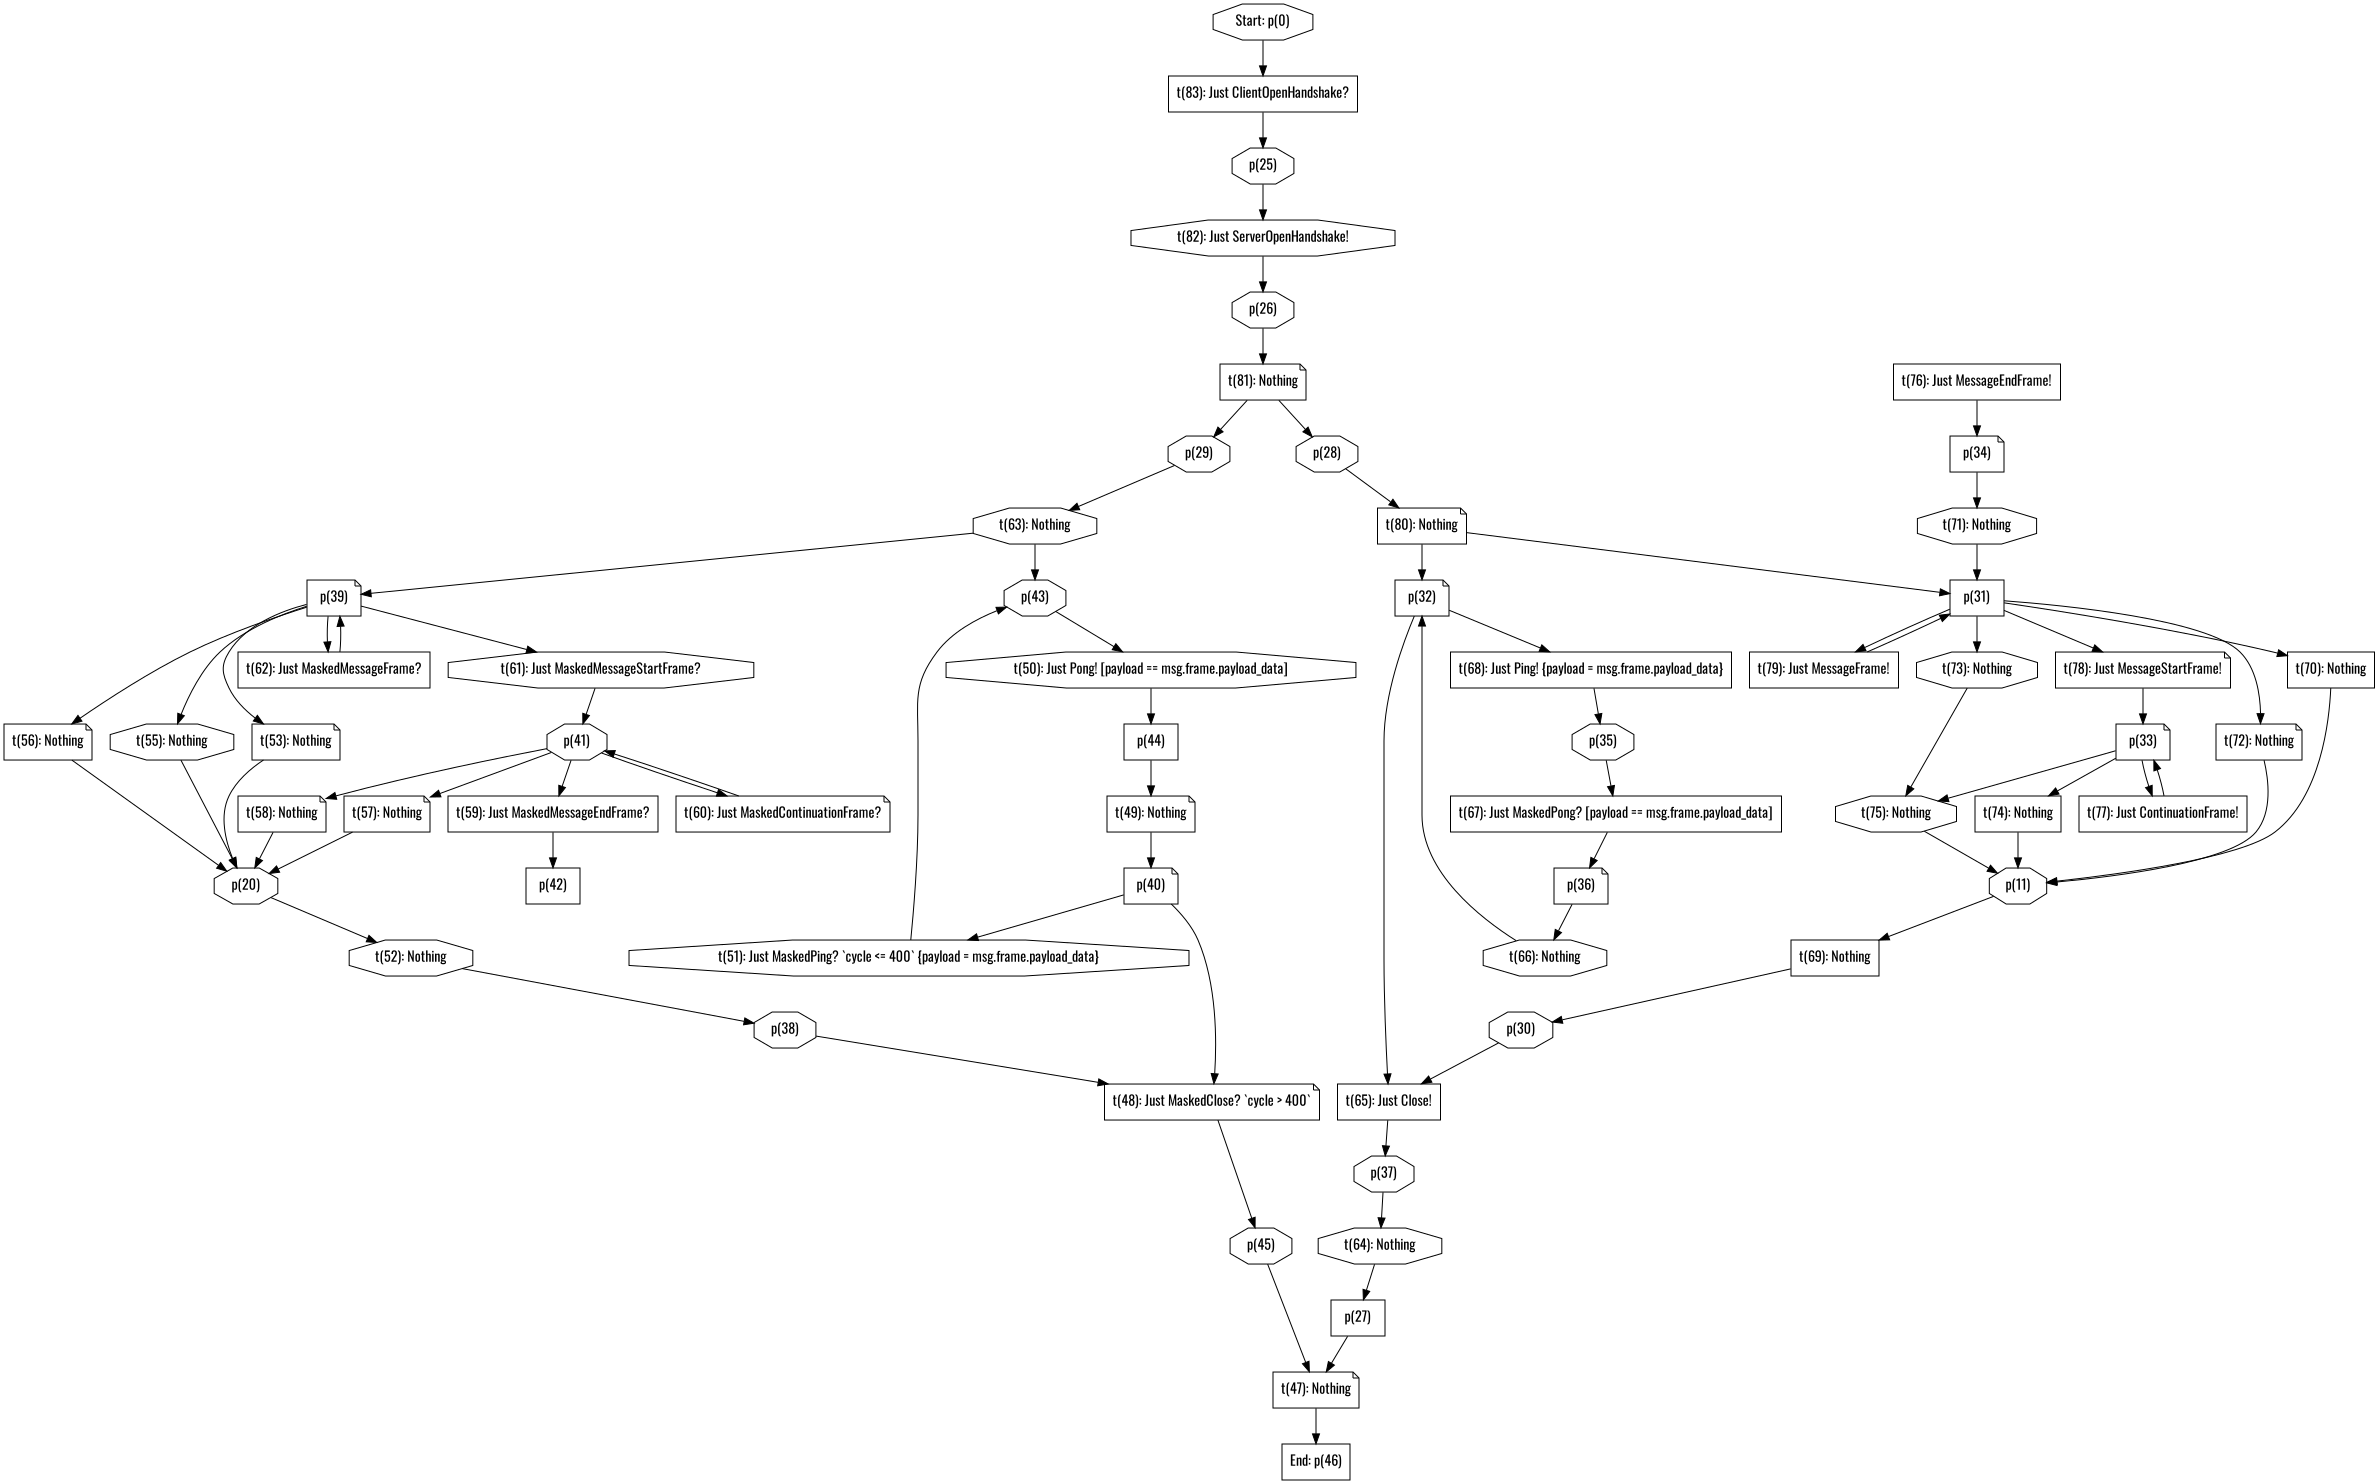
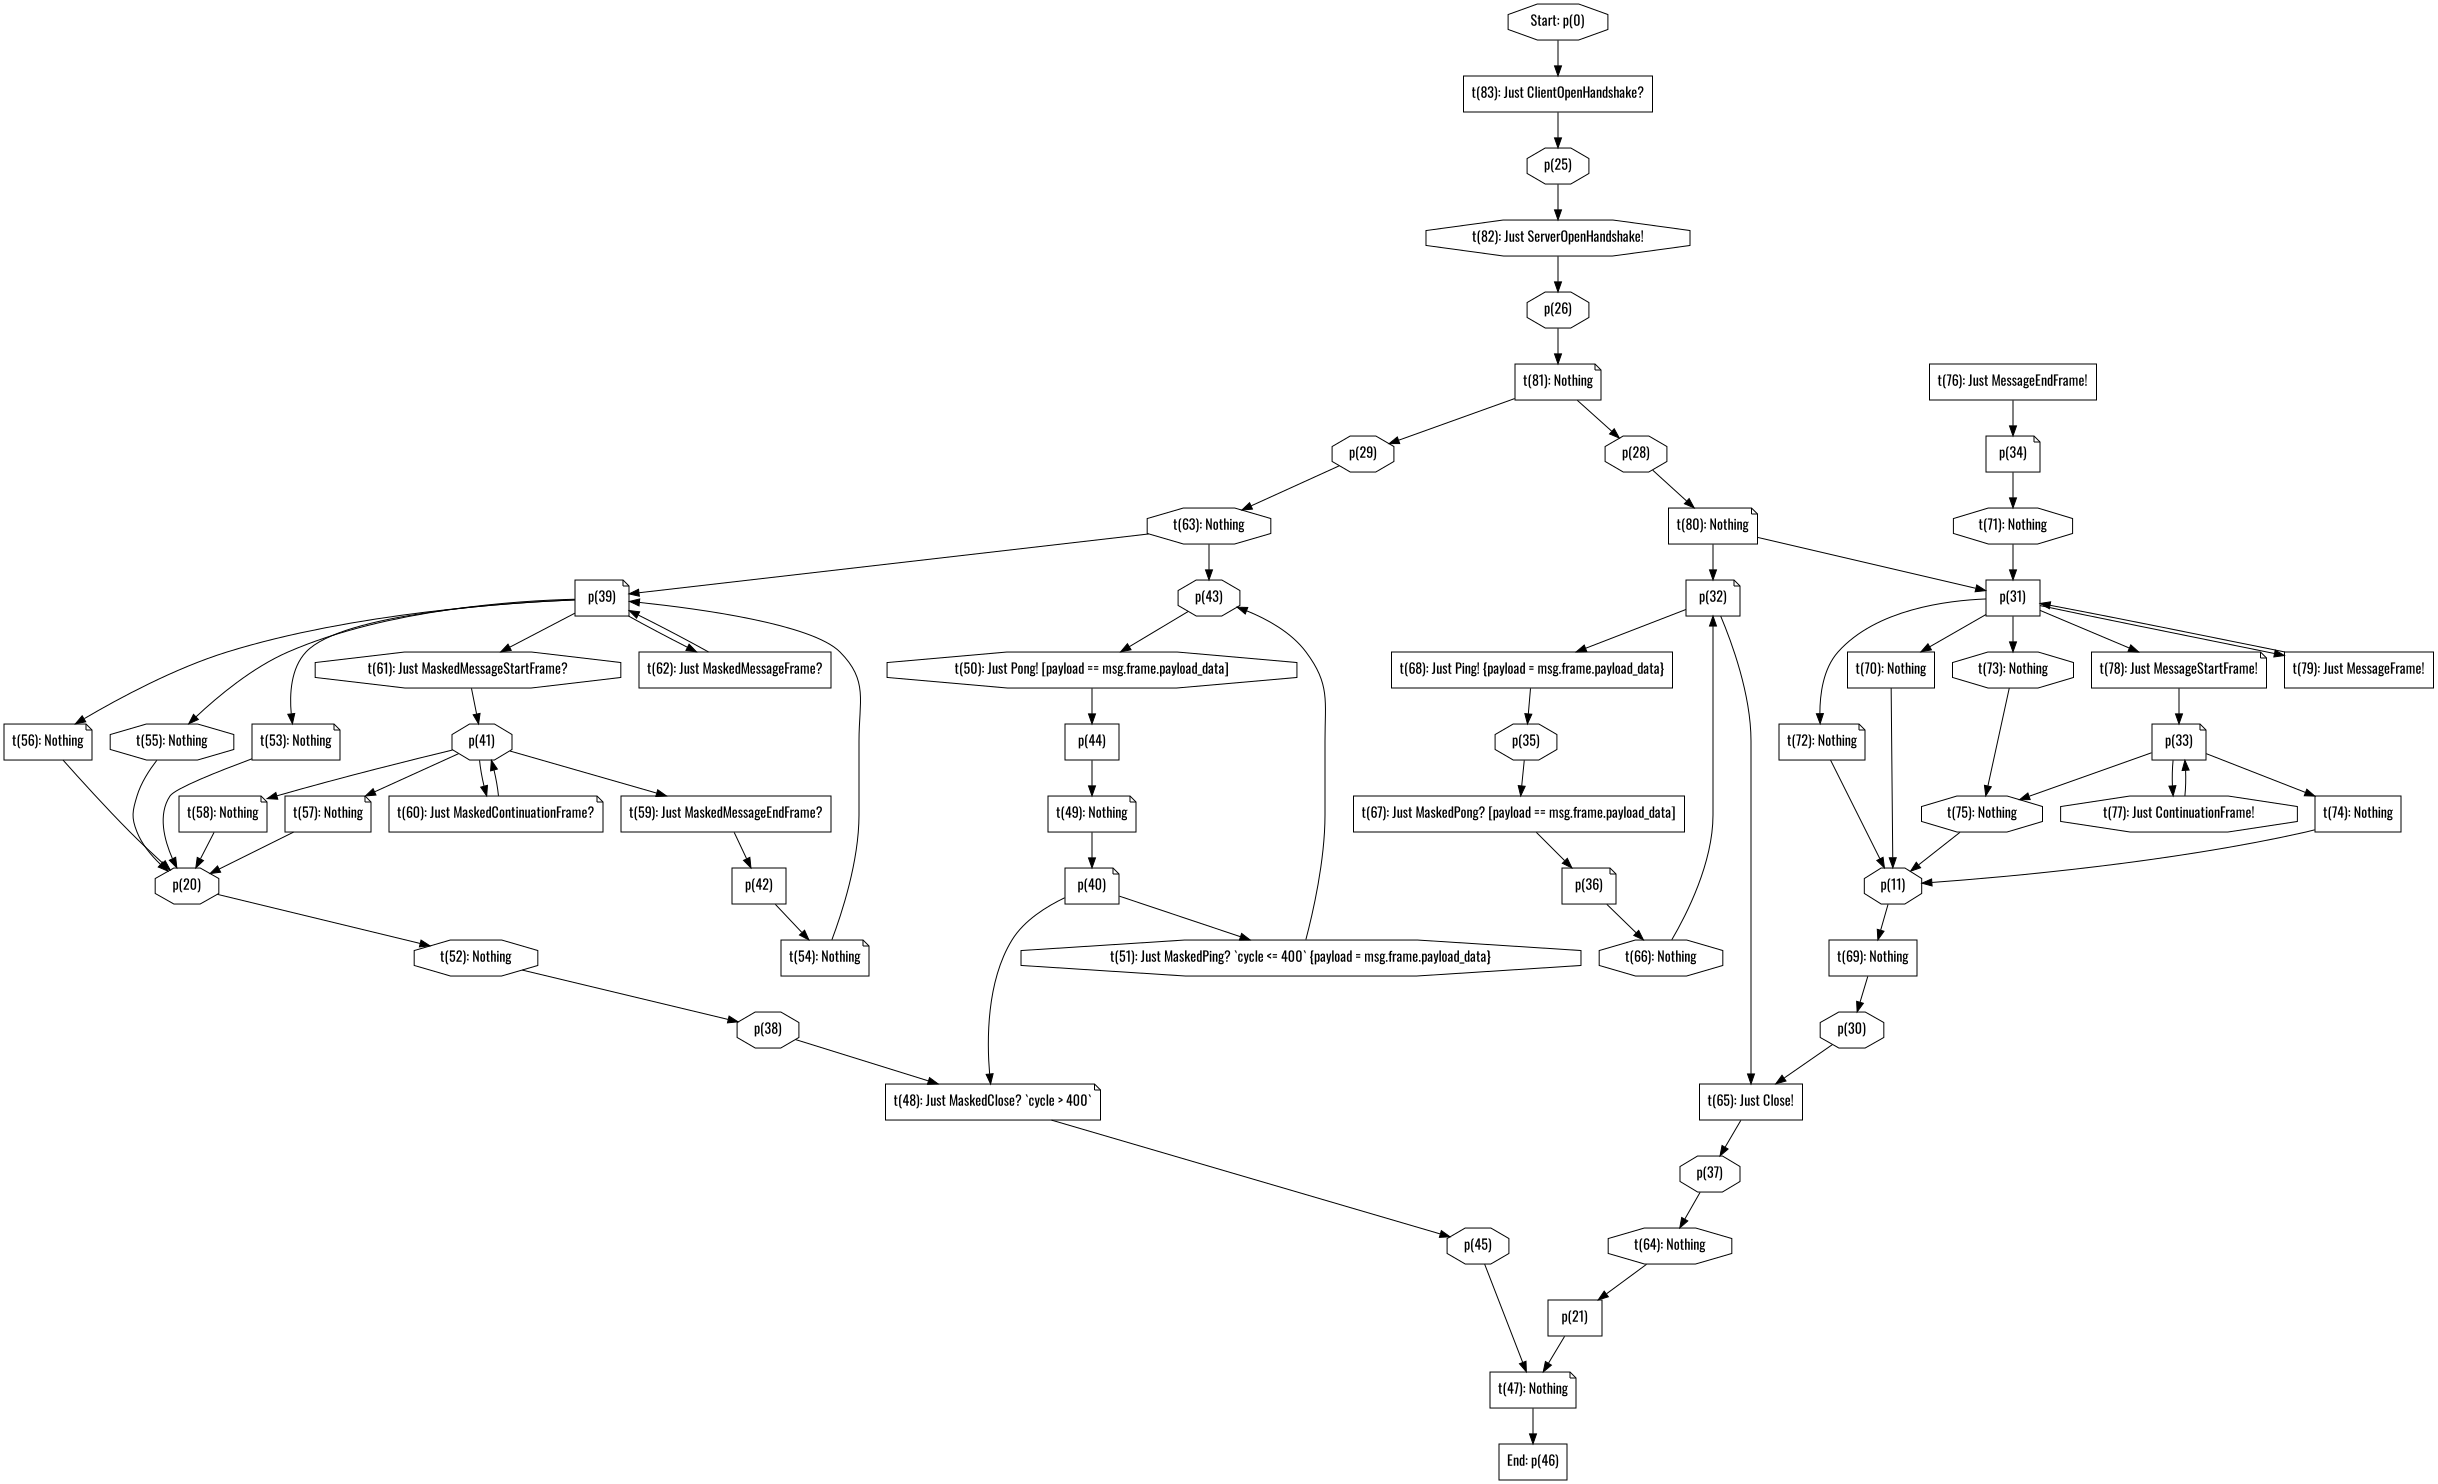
node "t(77): Just ContinuationFrame!": shape box -> octagon
node "t(54): Nothing": added
node "p(27)": label "p(27)" -> "p(21)"
